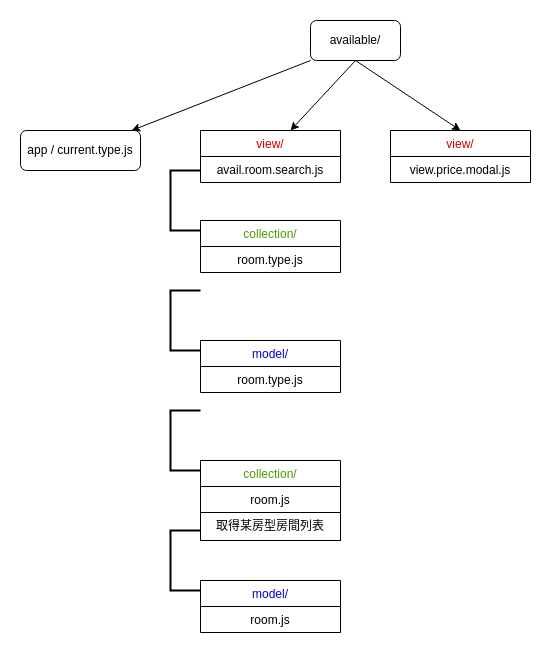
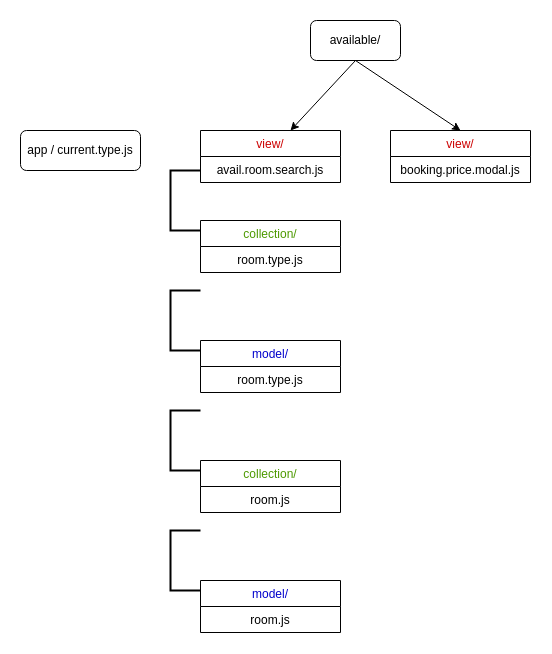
edge "available/" -> "app / current.type.js": removed
node "view.price.modal.js": label "view.price.modal.js" -> "booking.price.modal.js"
node "取得某房型房間列表": removed
